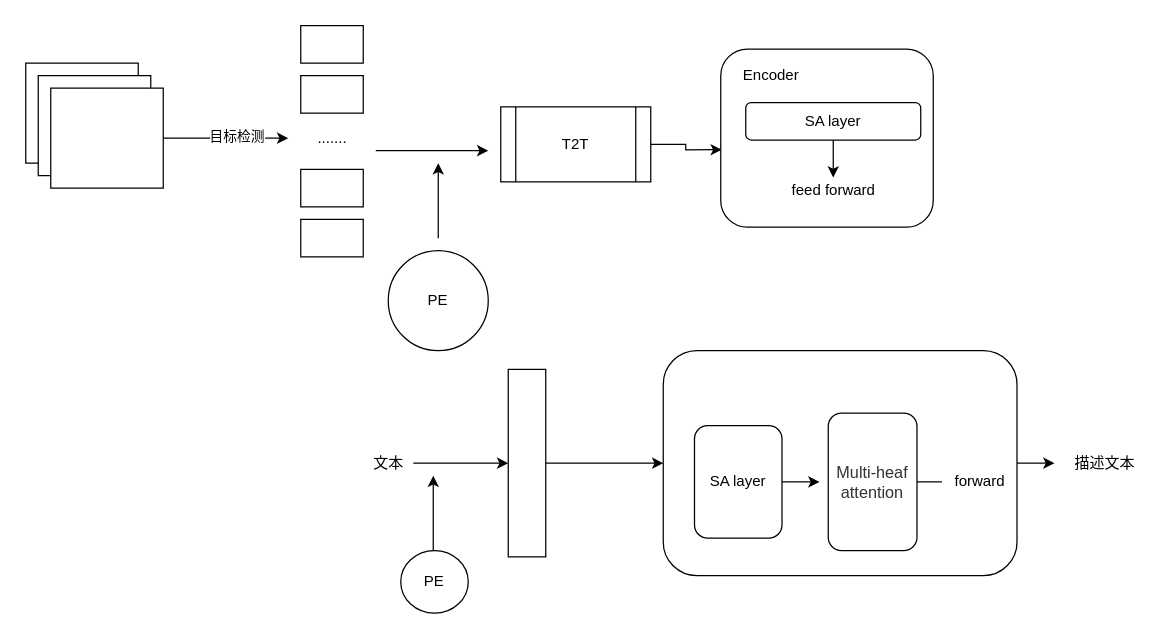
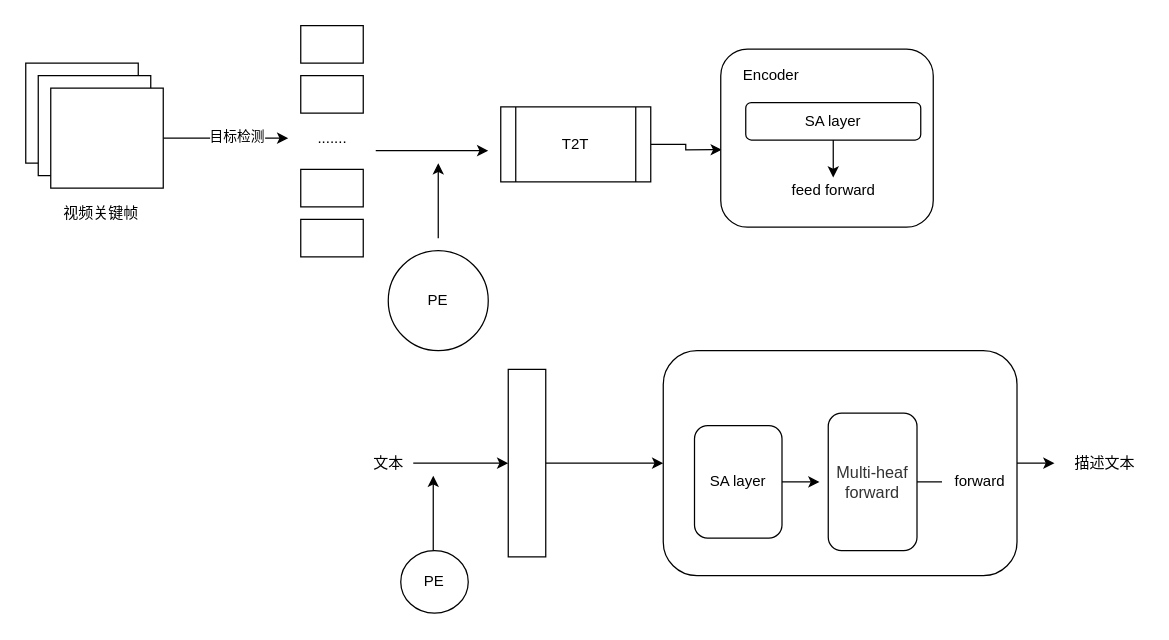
node "视频关键帧": added
node "Multi-heaf attention": label "Multi-heaf attention" -> "Multi-heaf forward"
